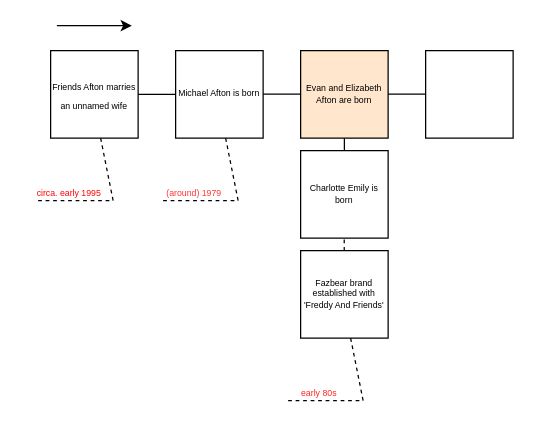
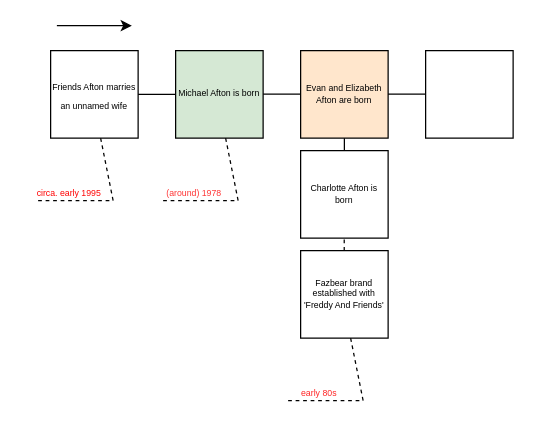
node "Michael Afton is born": fillcolor #ffffff -> #d5e8d4
node "(around) 1979": label "(around) 1979" -> "(around) 1978"
node "Charlotte Emily is born": label "Charlotte Emily is born" -> "Charlotte Afton is born"
